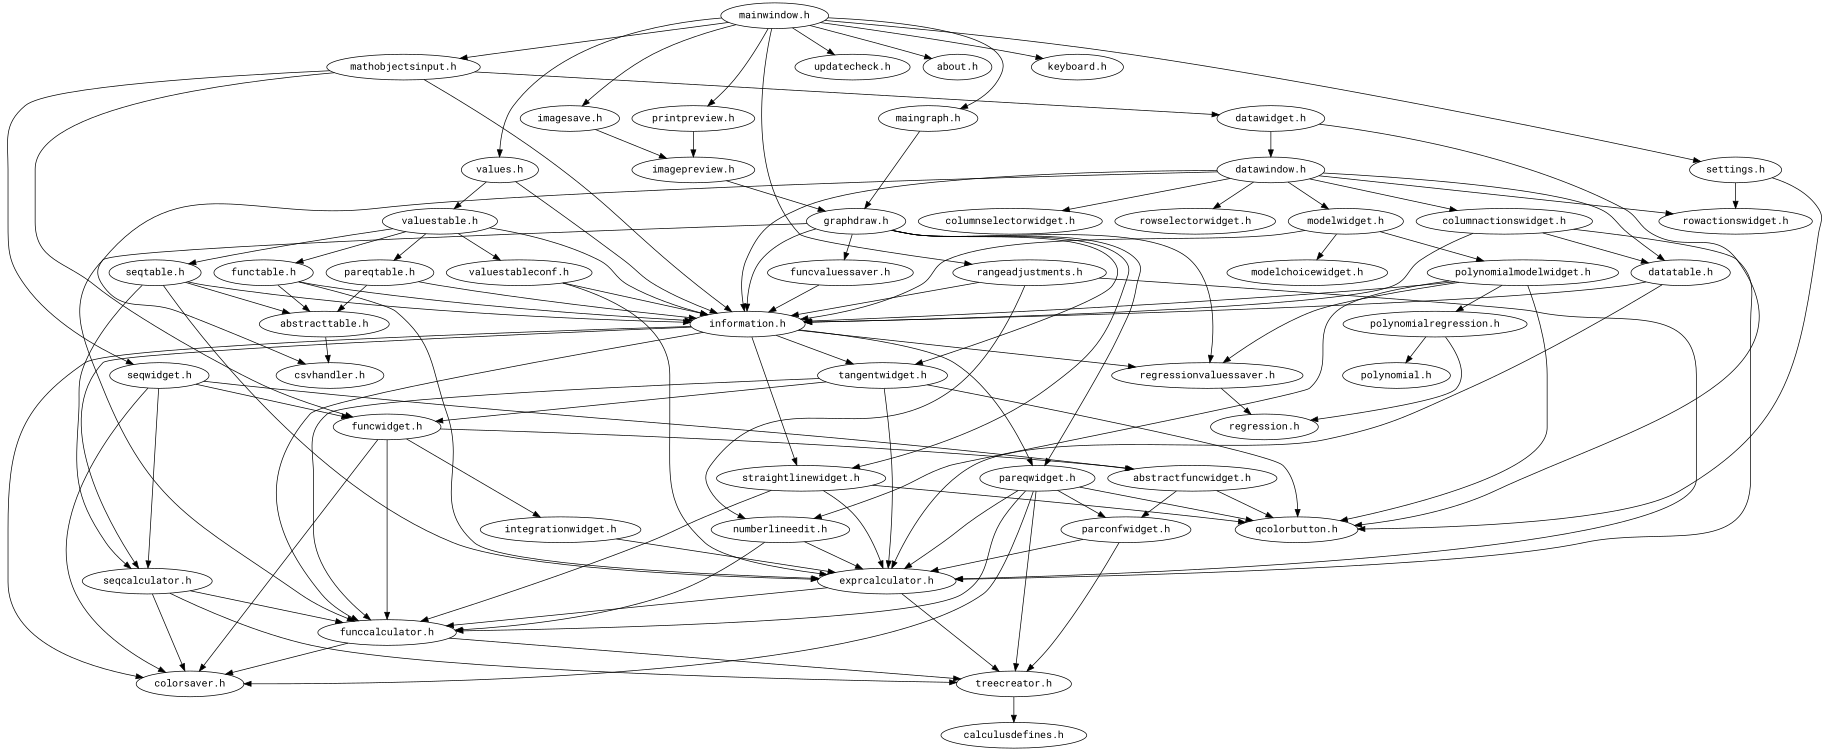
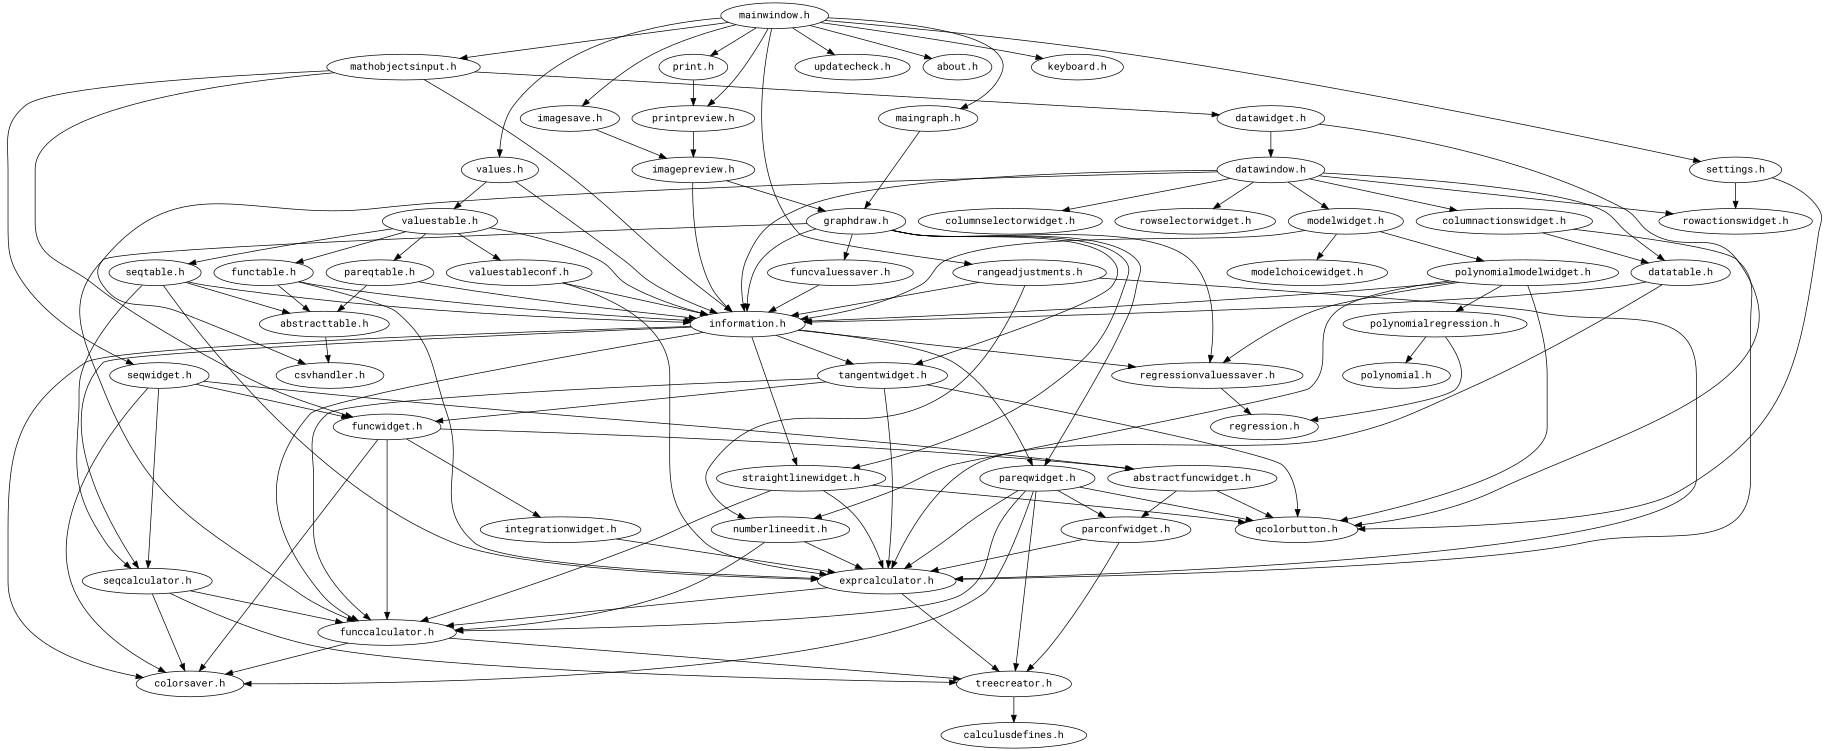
node "print.h": added
edge "columnactionswidget.h" -> "information.h": now "imagepreview.h" -> "information.h"
